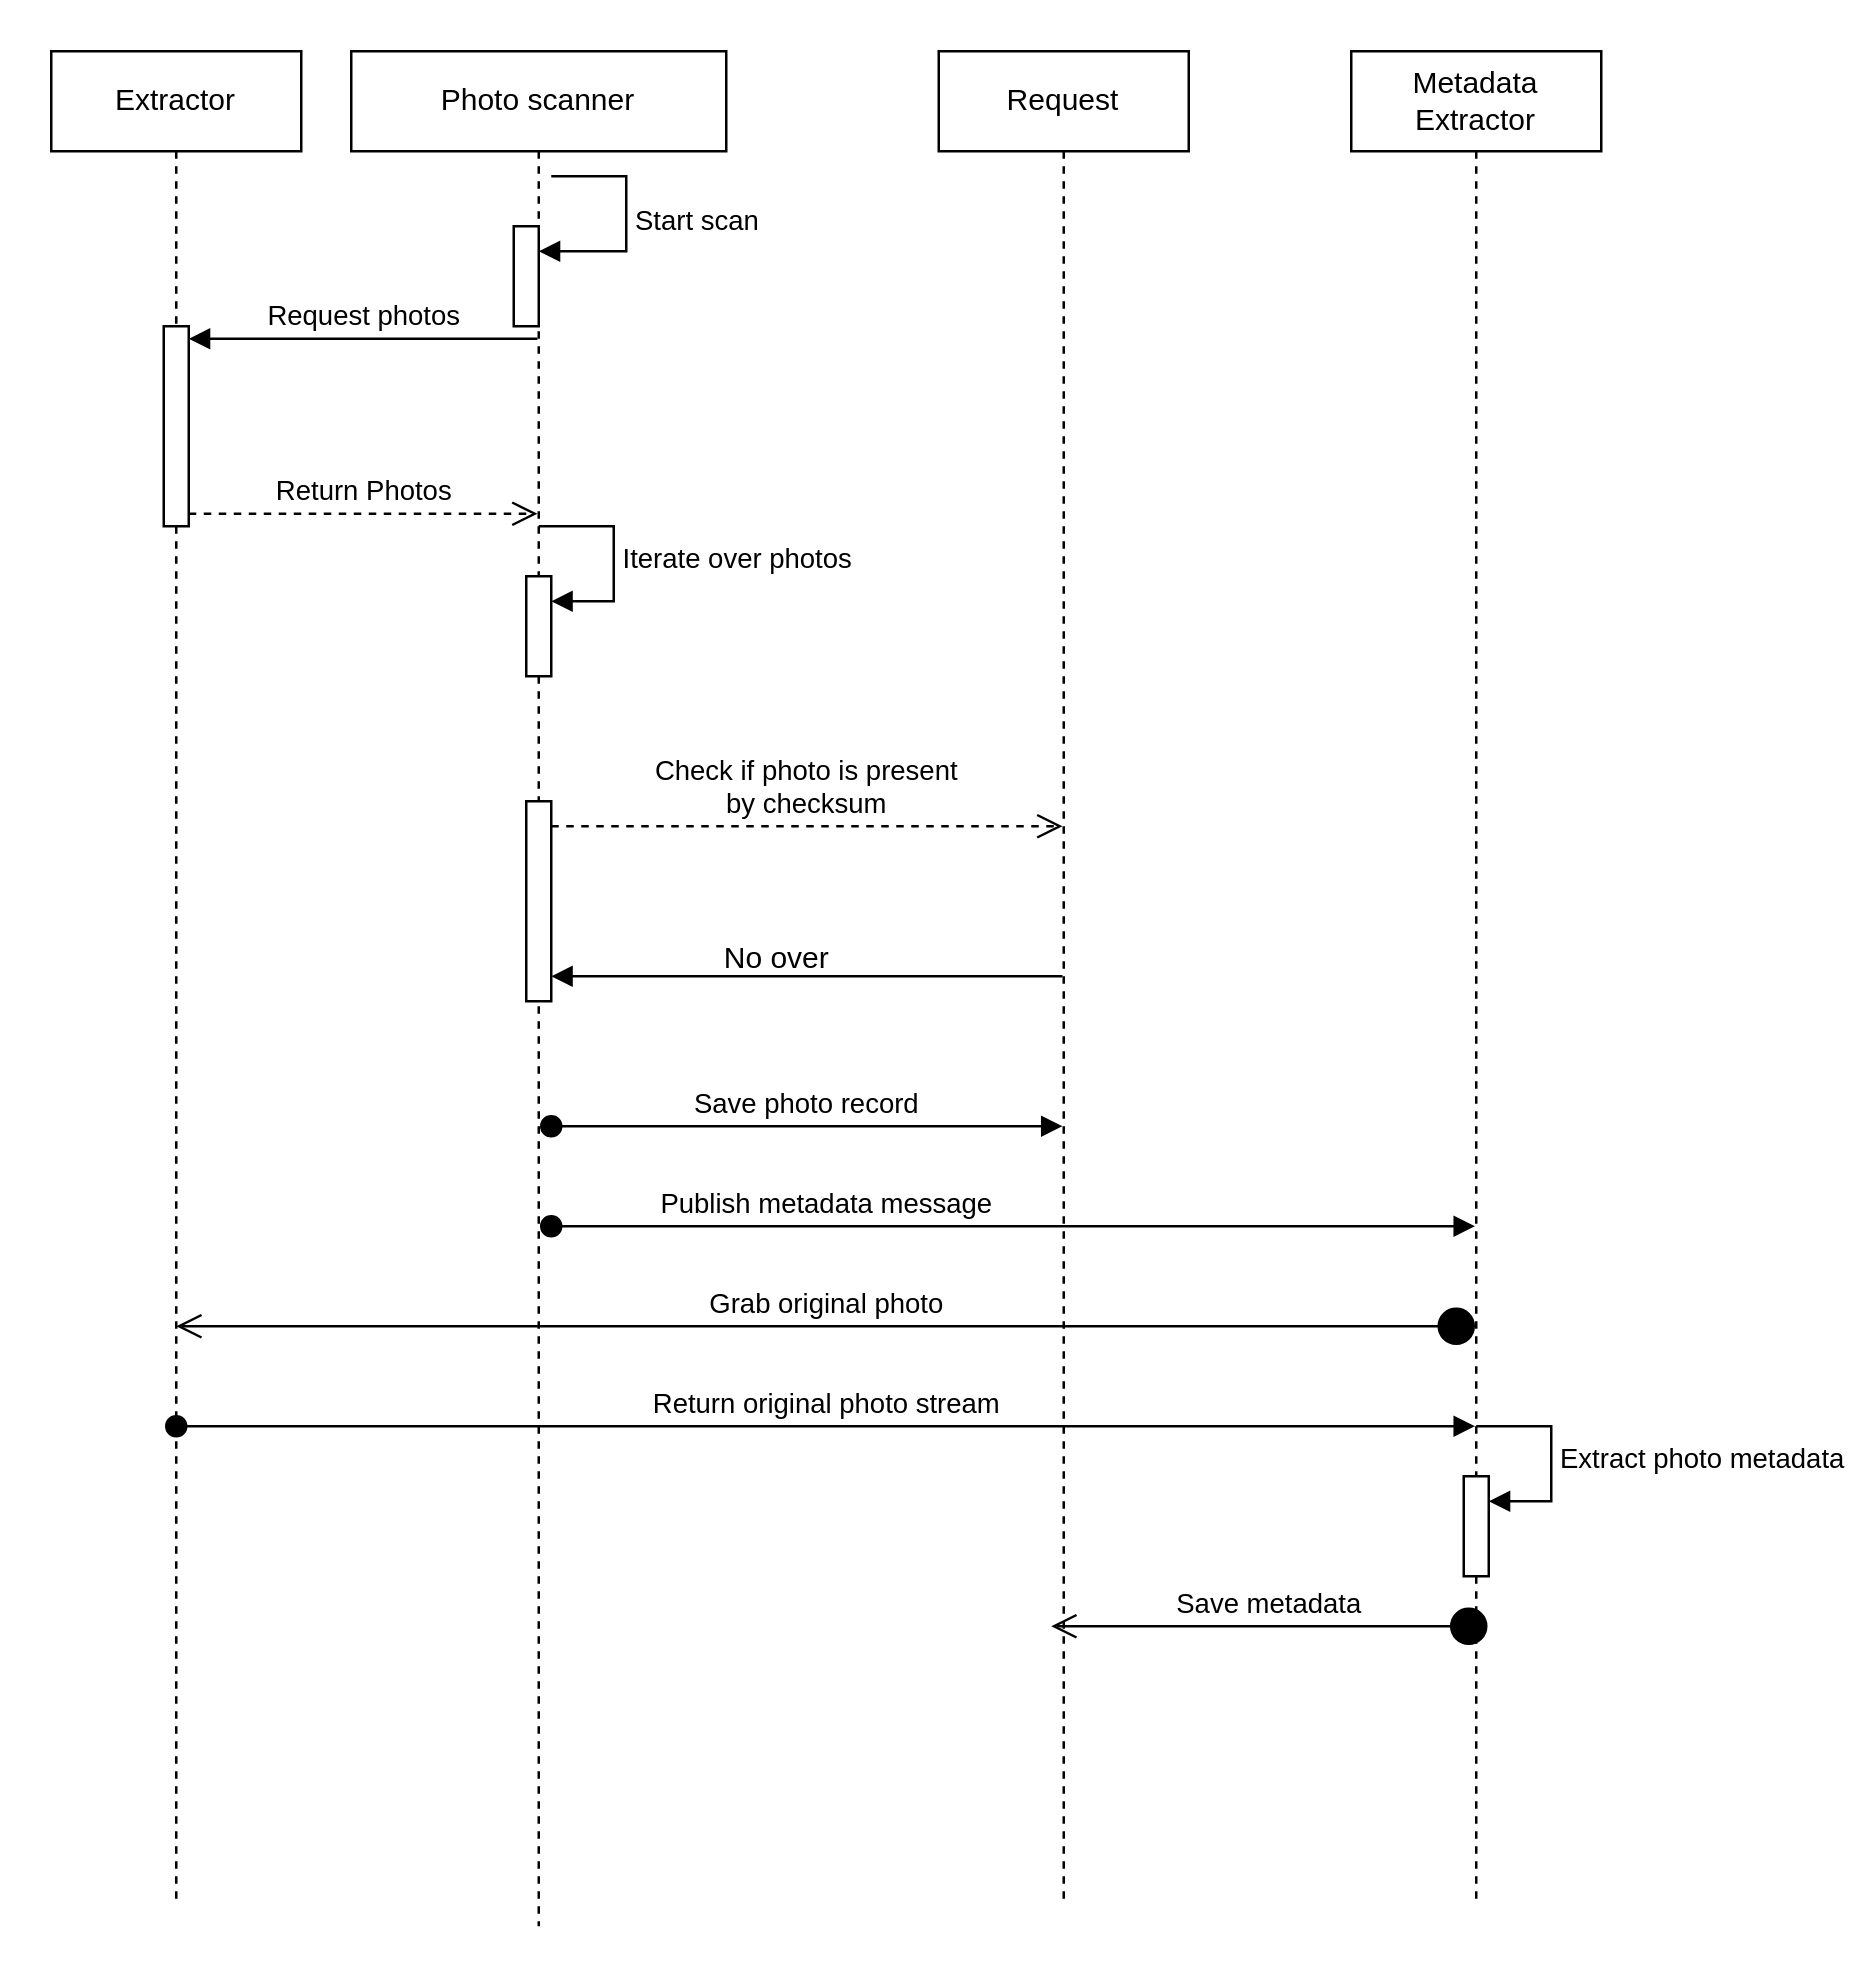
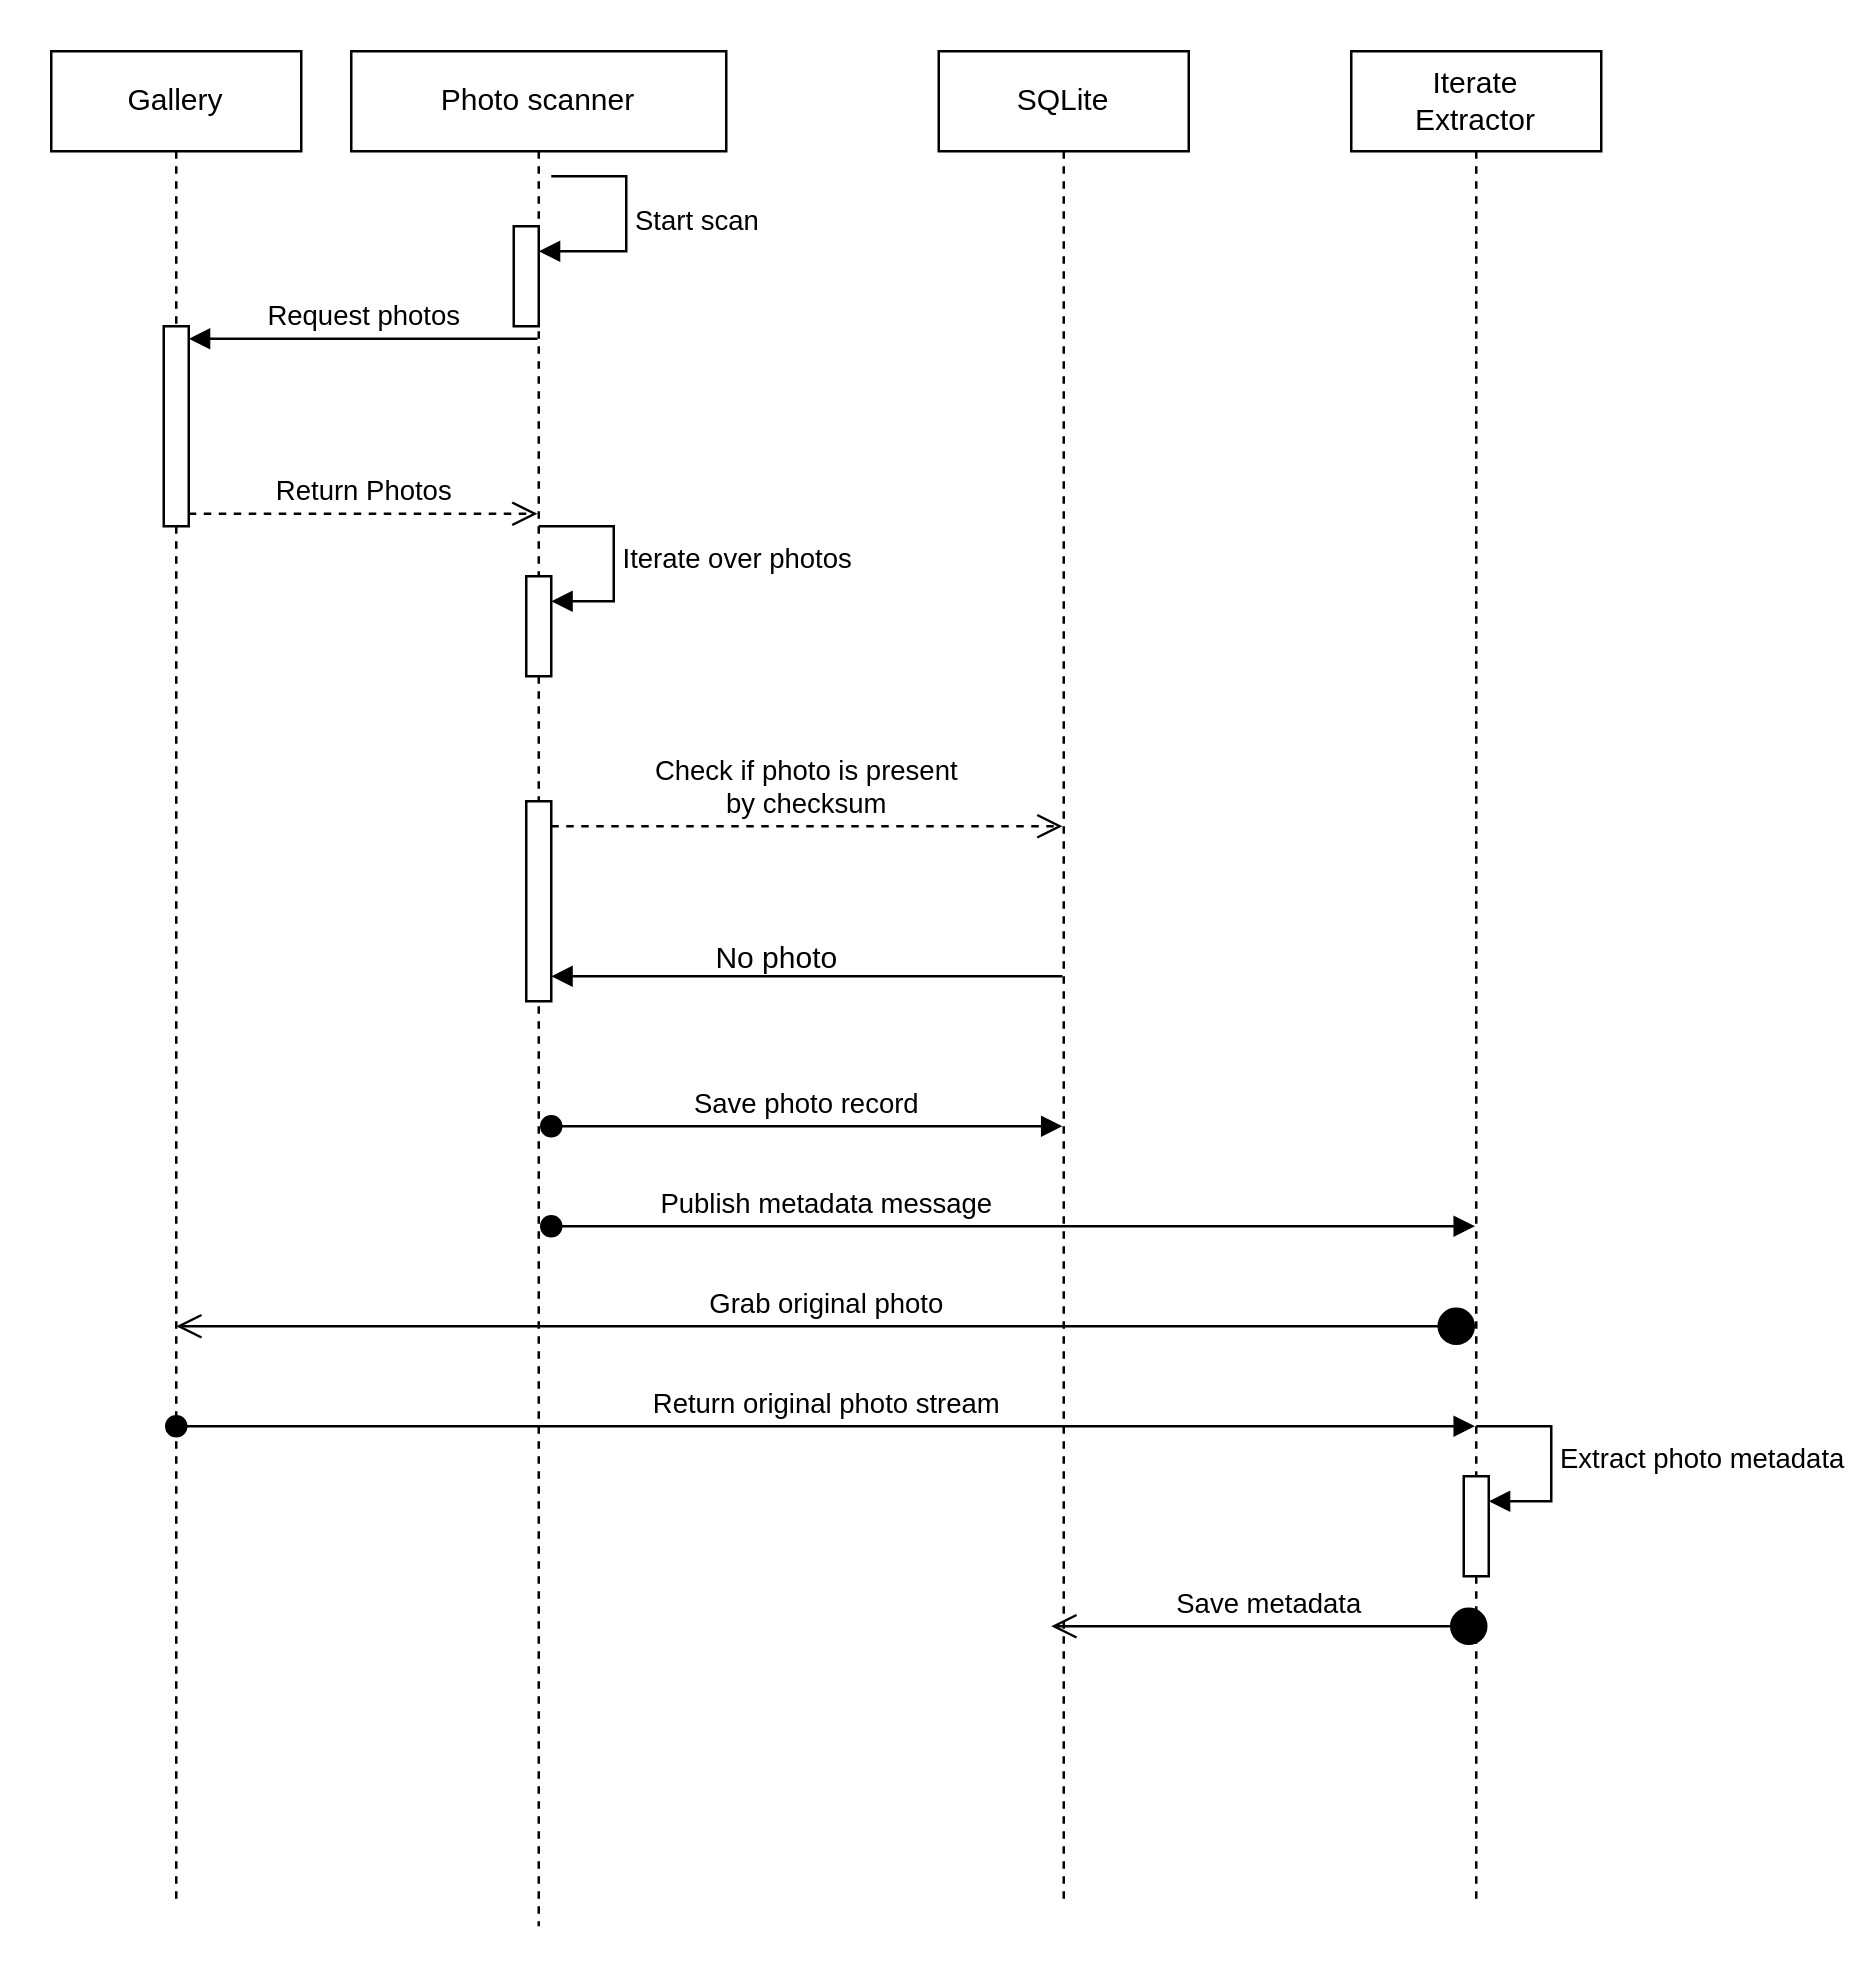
node "Extractor": label "Extractor" -> "Gallery"
node "Request": label "Request" -> "SQLite"
node "Metadata Extractor": label "Metadata Extractor" -> "Iterate Extractor"
node "No over": label "No over" -> "No photo"
